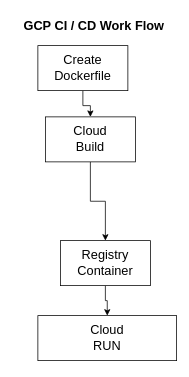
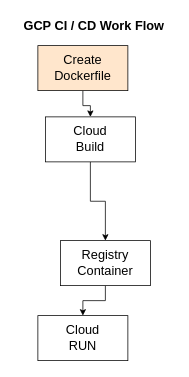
node "Create Dockerfile": fillcolor #ffffff -> #ffe6cc
node "Cloud RUN": size 139x45 -> 90x45
